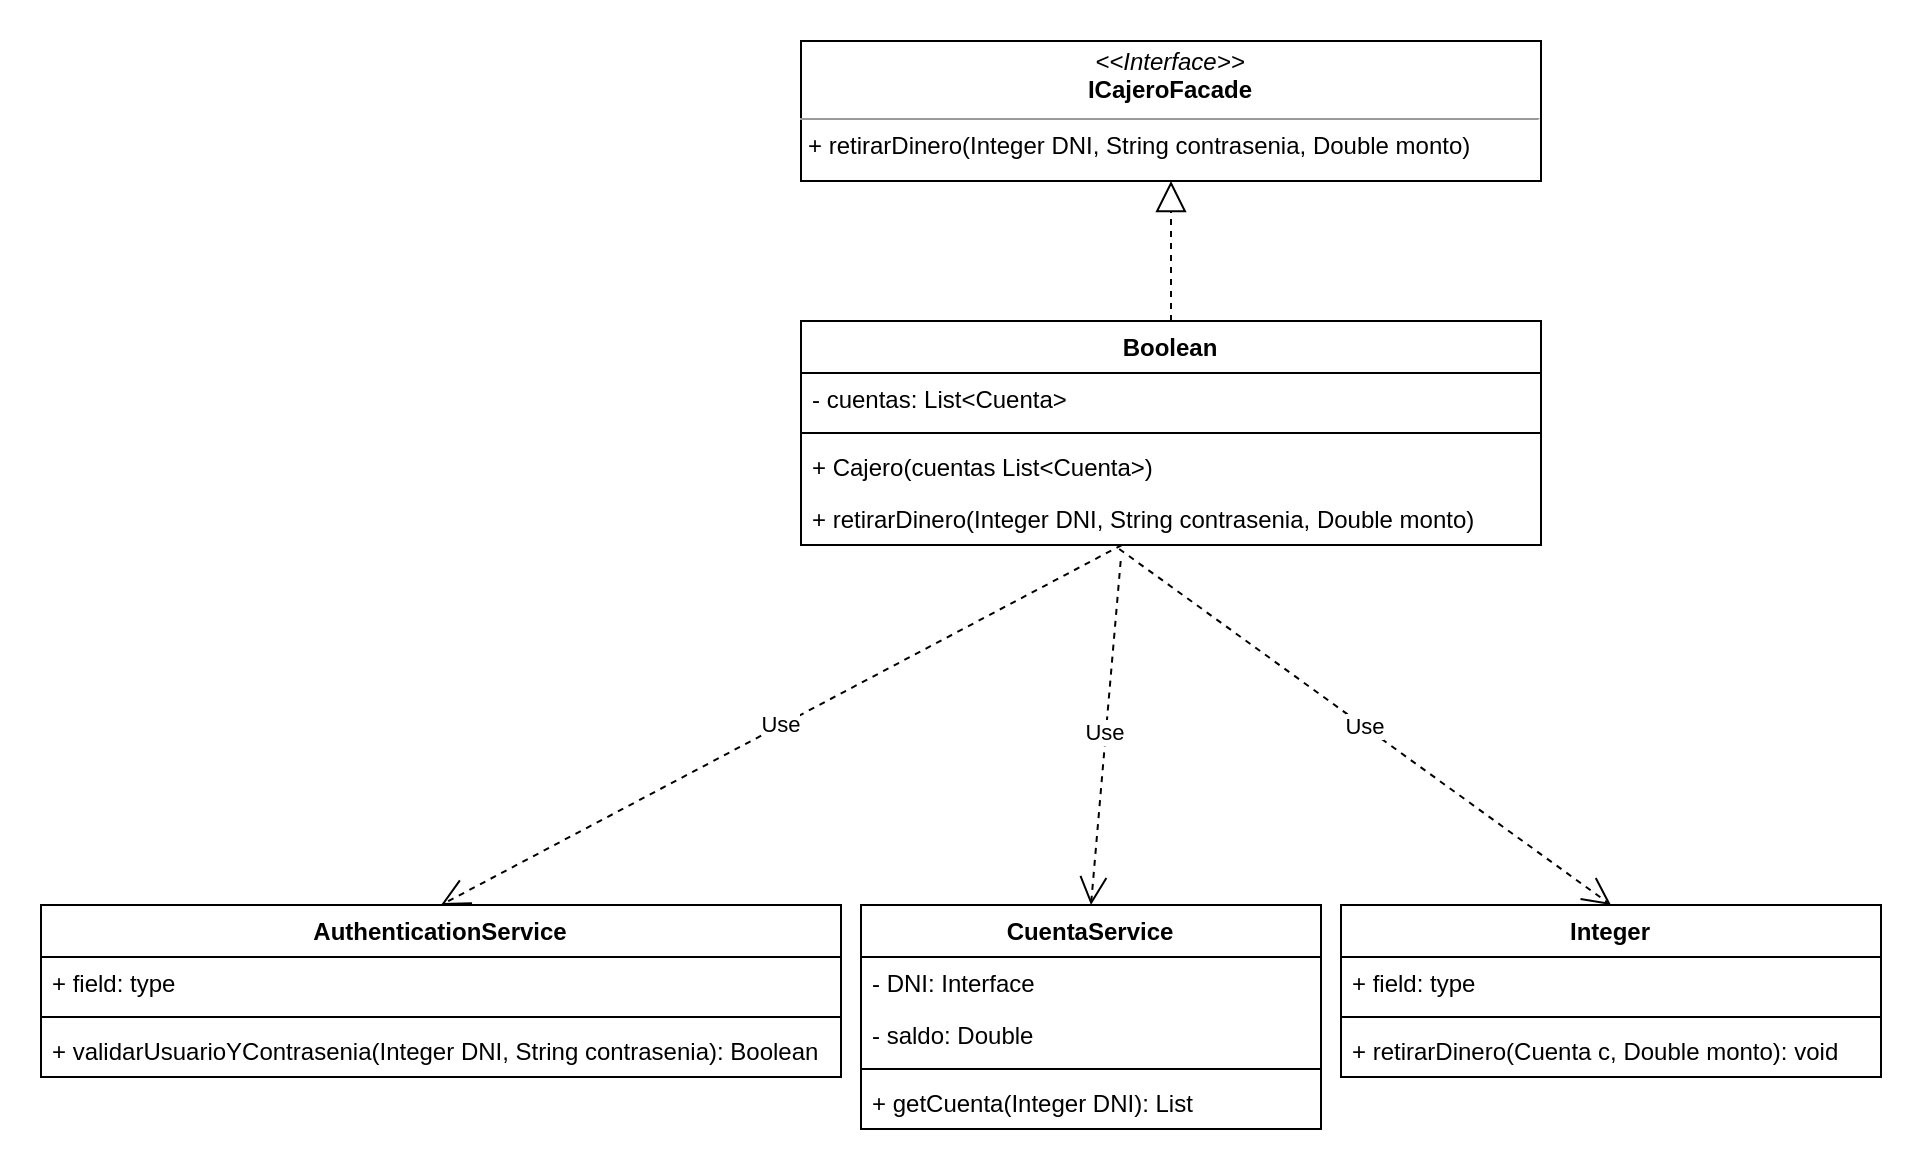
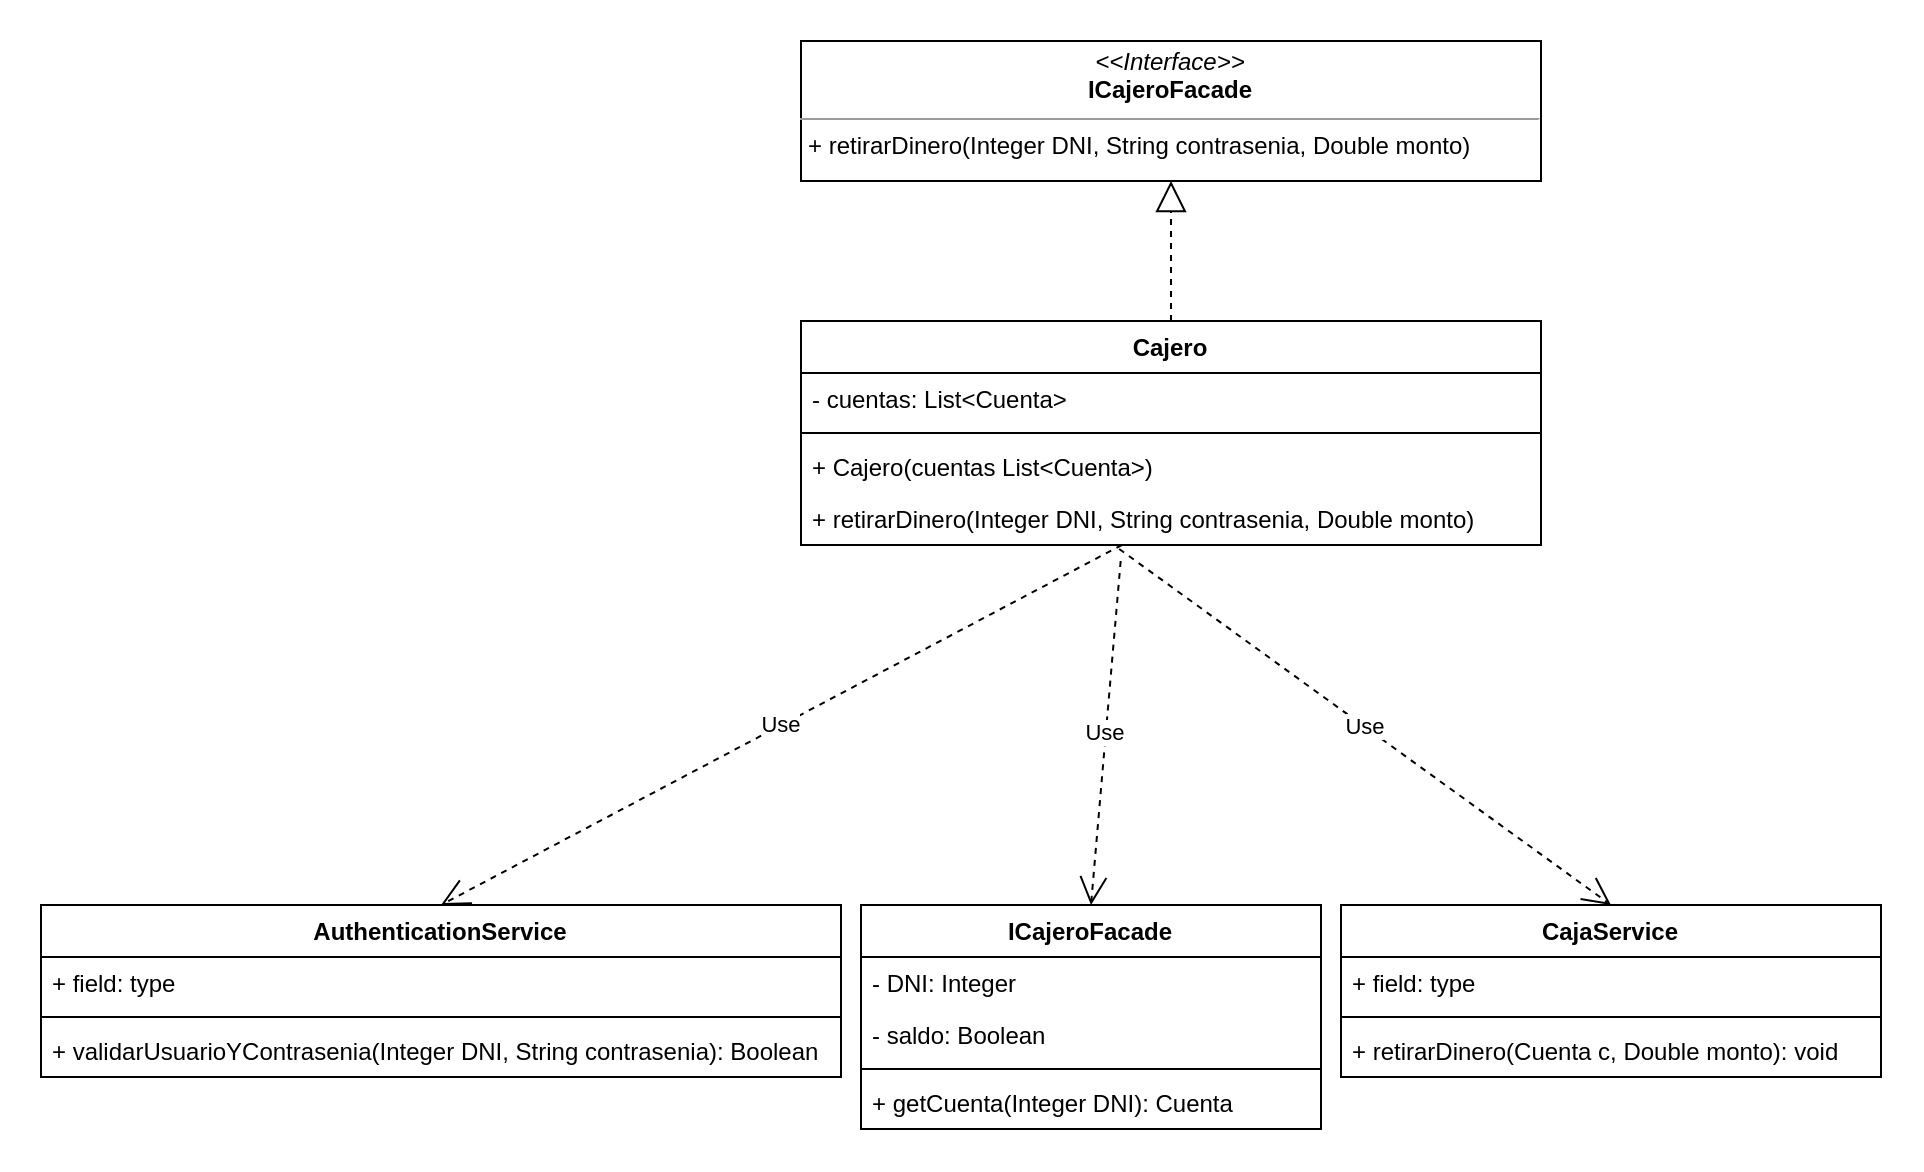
node "Boolean": label "Boolean" -> "Cajero"
node "CuentaService": label "CuentaService" -> "ICajeroFacade"
node "Integer": label "Integer" -> "CajaService"
node "- DNI: Interface": label "- DNI: Interface" -> "- DNI: Integer"
node "- saldo: Double": label "- saldo: Double" -> "- saldo: Boolean"
node "+ getCuenta(Integer DNI): List": label "+ getCuenta(Integer DNI): List" -> "+ getCuenta(Integer DNI): Cuenta"
